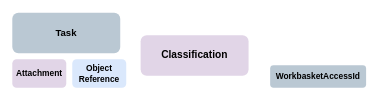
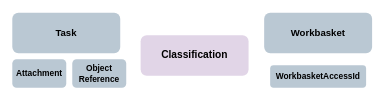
node "Workbasket": added
node "Attachment": fillcolor #e1d5e7 -> #bac8d3
node "Object Reference": fillcolor #dae8fc -> #bac8d3
